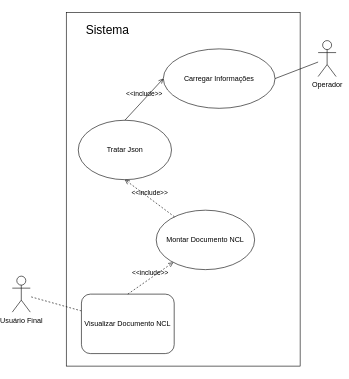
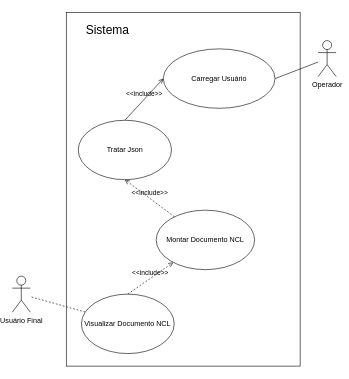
node "Carregar Informações": label "Carregar Informações" -> "Carregar Usuário"
node "Visualizar Documento NCL": shape rounded rectangle -> ellipse
